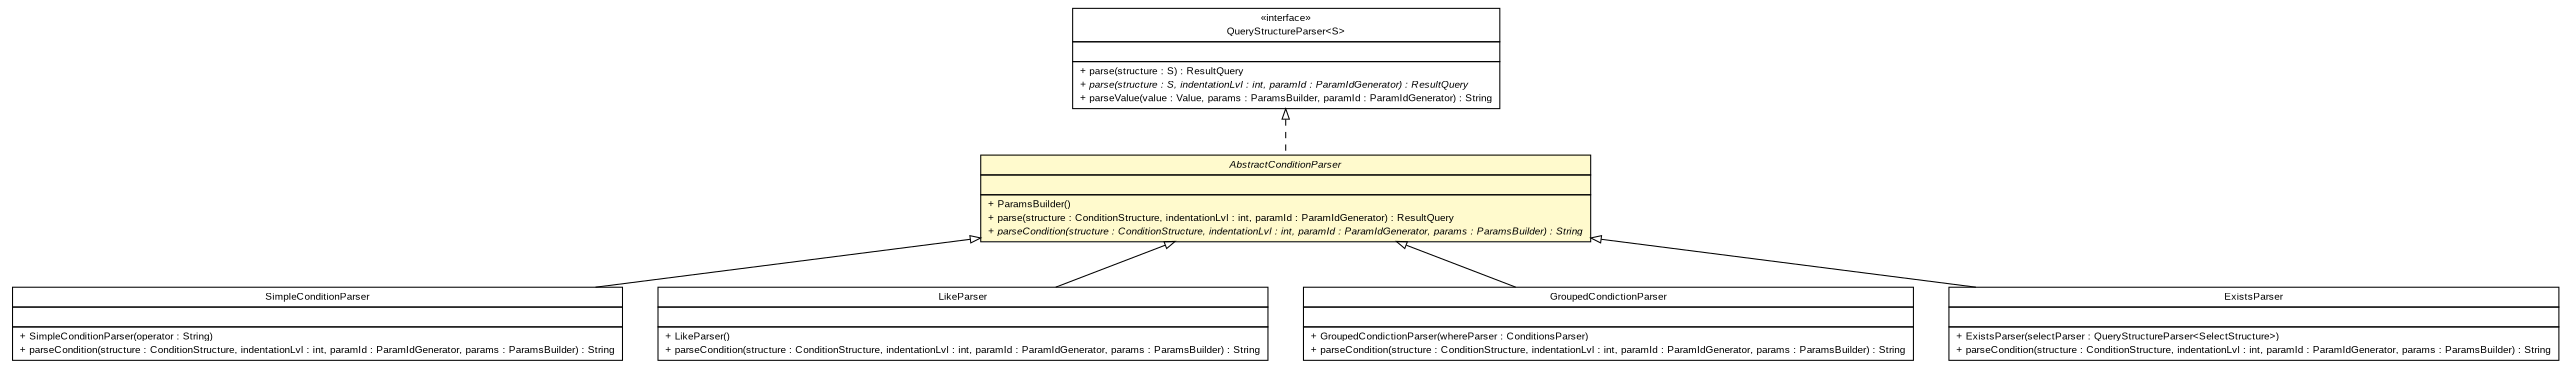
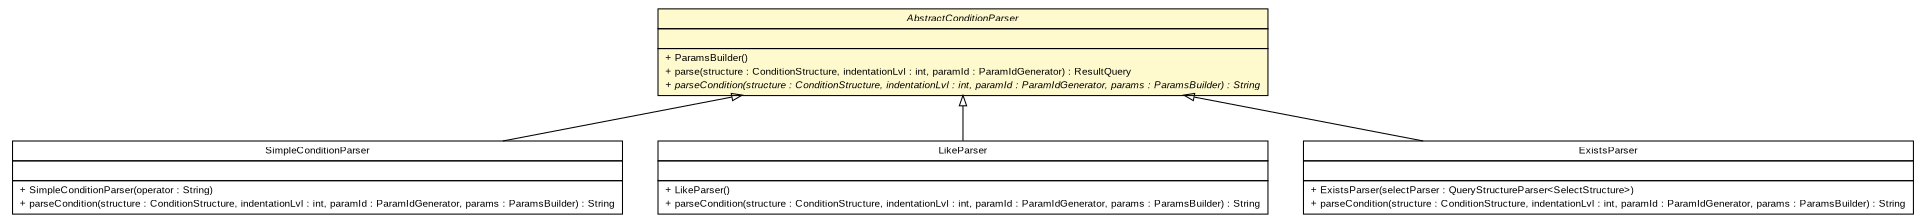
node "QueryStructureParser<S>": removed
node "GroupedCondictionParser": removed
